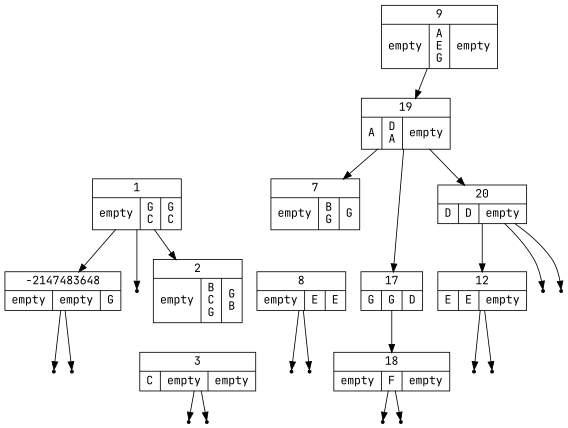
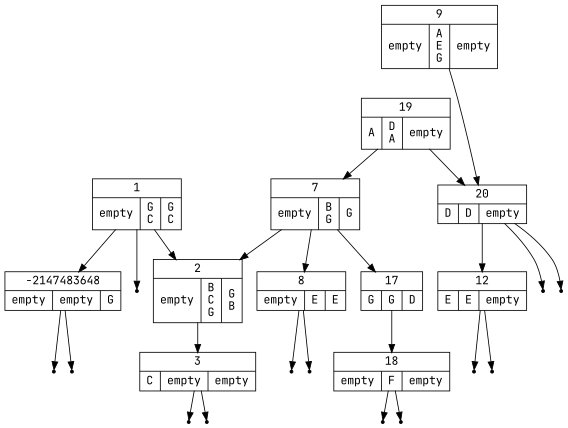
edge "9" -> "19": now "9" -> "20"
edge "19" -> "17": now "7" -> "17"
edge "7" -> "2": added
edge "7" -> "8": added
edge "2" -> "3": added
